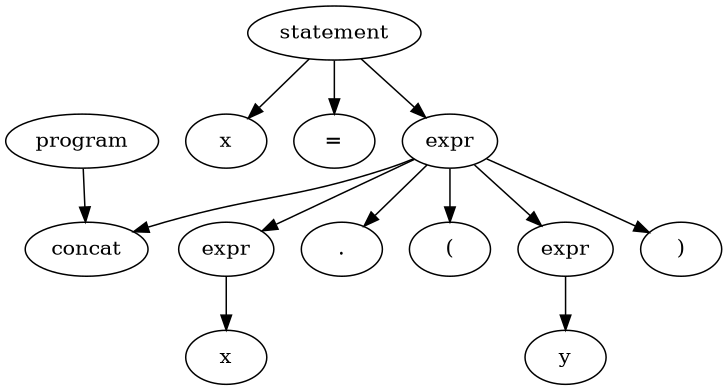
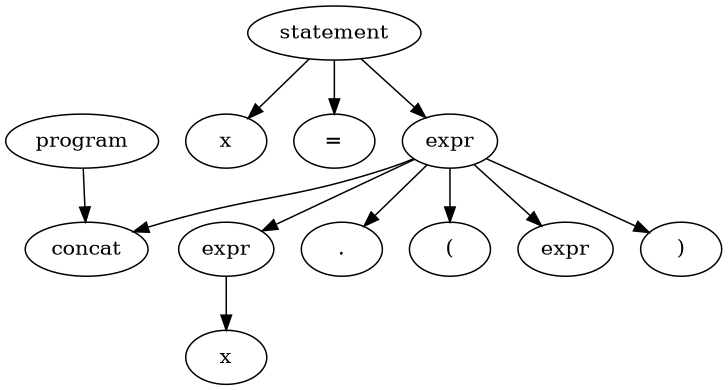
node "y": removed
